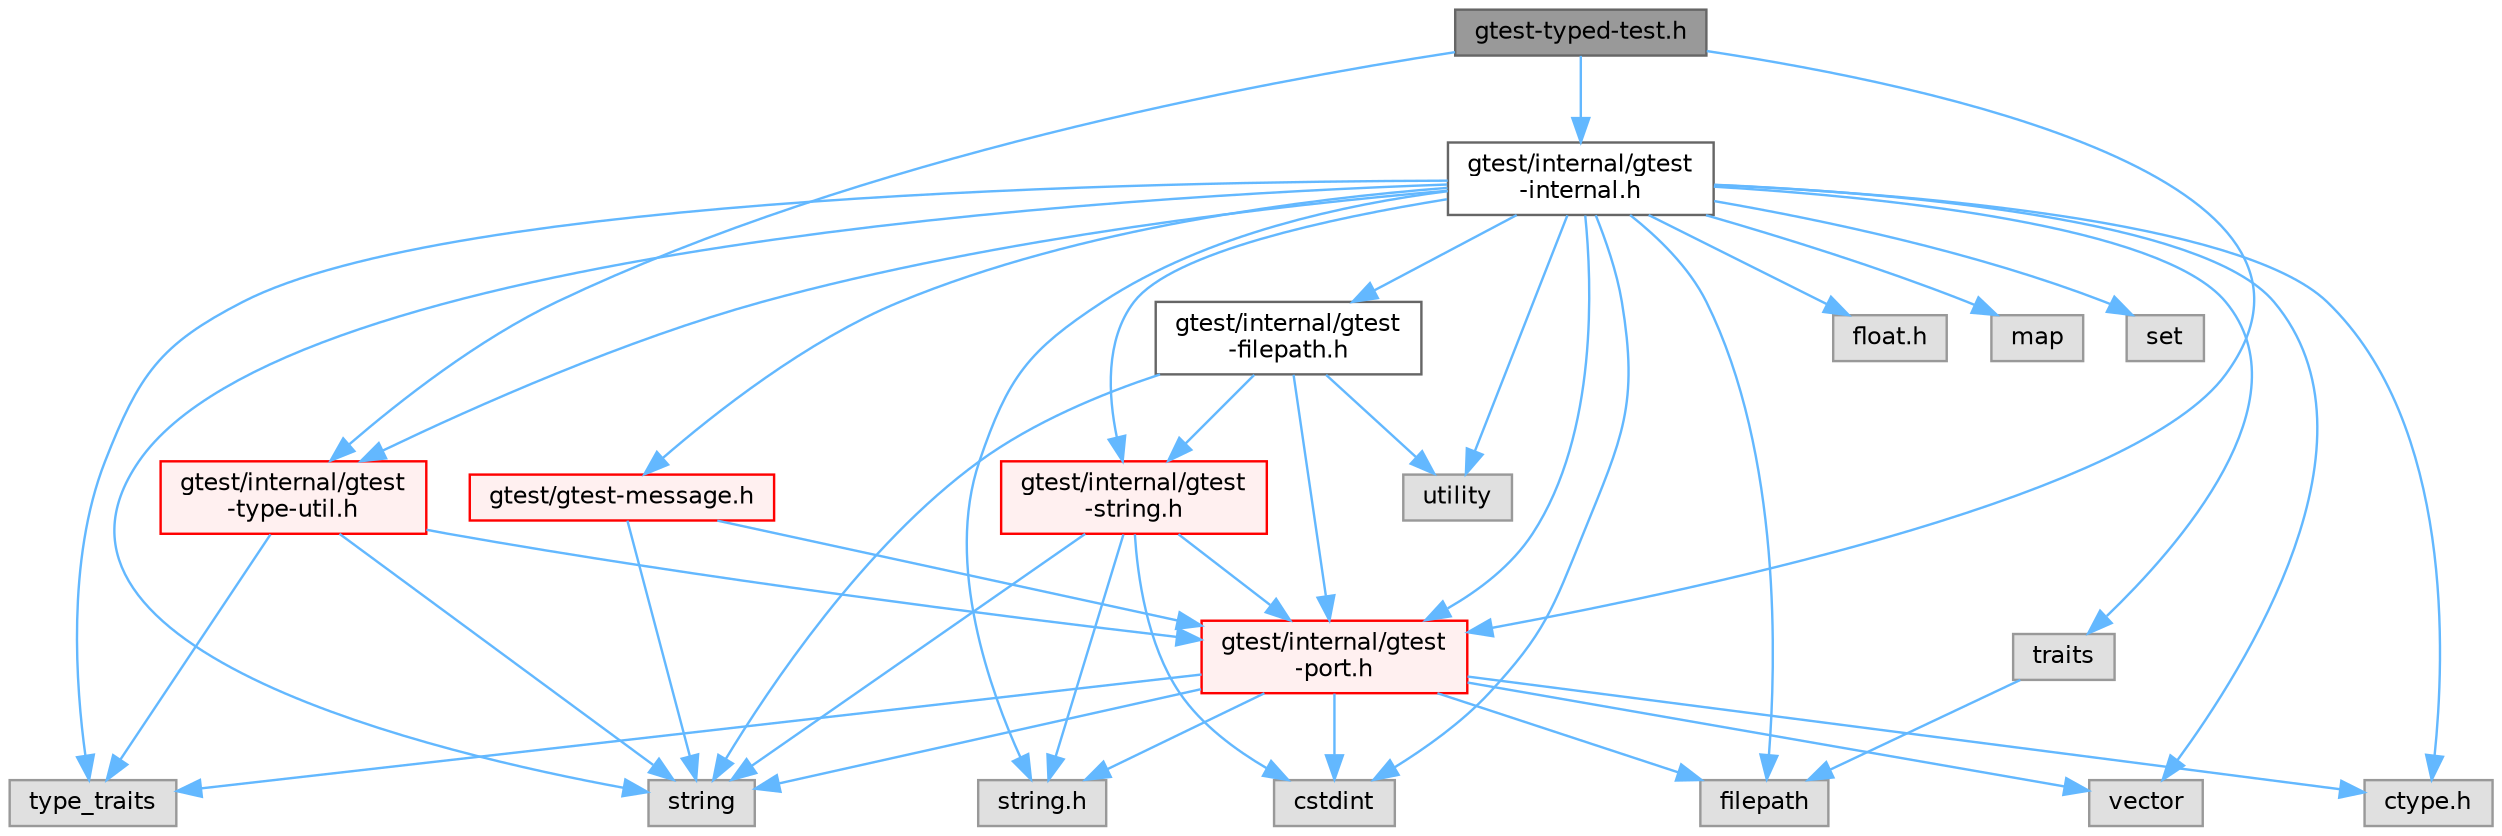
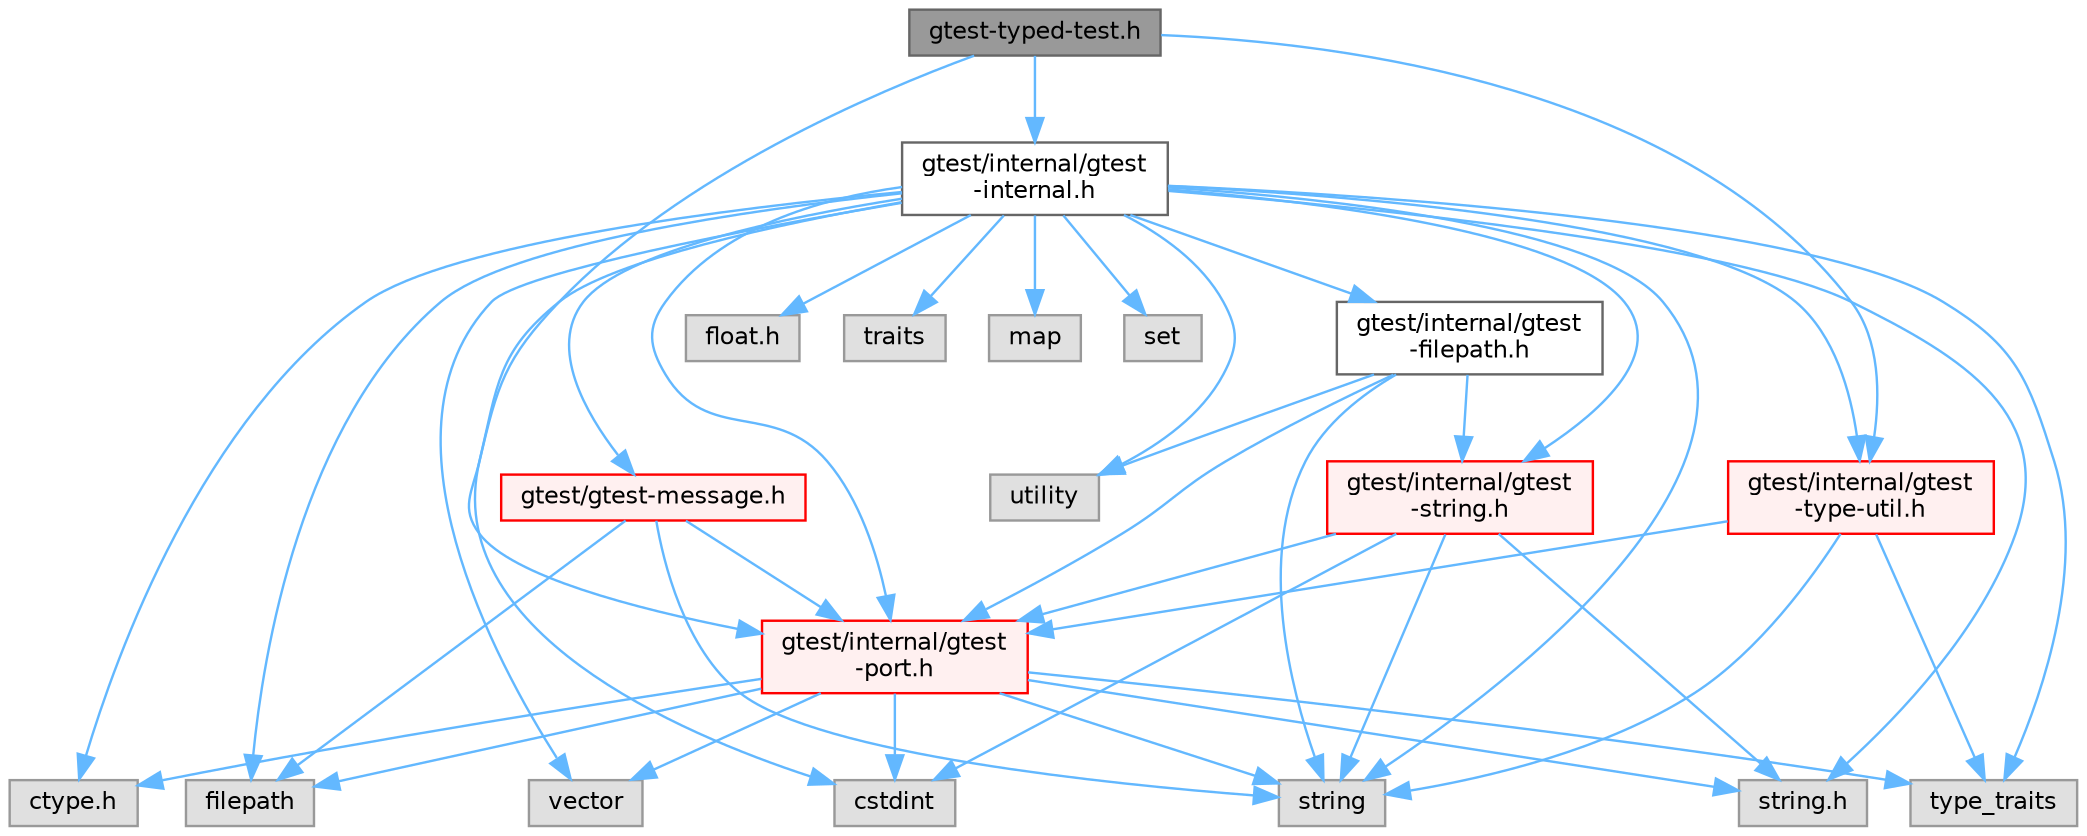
edge "traits" -> "filepath": now "gtest/gtest-message.h" -> "filepath"
